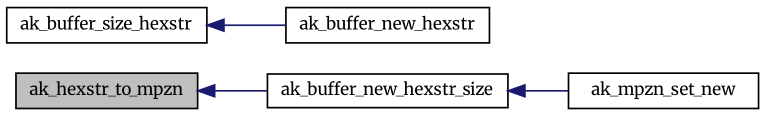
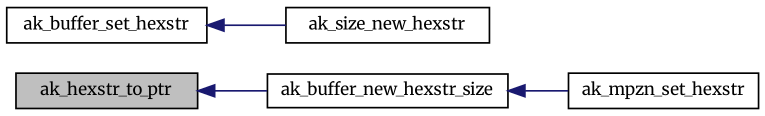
node "ak_buffer_size_hexstr": label "ak_buffer_size_hexstr" -> "ak_buffer_set_hexstr"
node "ak_buffer_new_hexstr": label "ak_buffer_new_hexstr" -> "ak_size_new_hexstr"
node "ak_hexstr_to_mpzn": label "ak_hexstr_to_mpzn" -> "ak_hexstr_to_ptr"
node "ak_mpzn_set_new": label "ak_mpzn_set_new" -> "ak_mpzn_set_hexstr"
